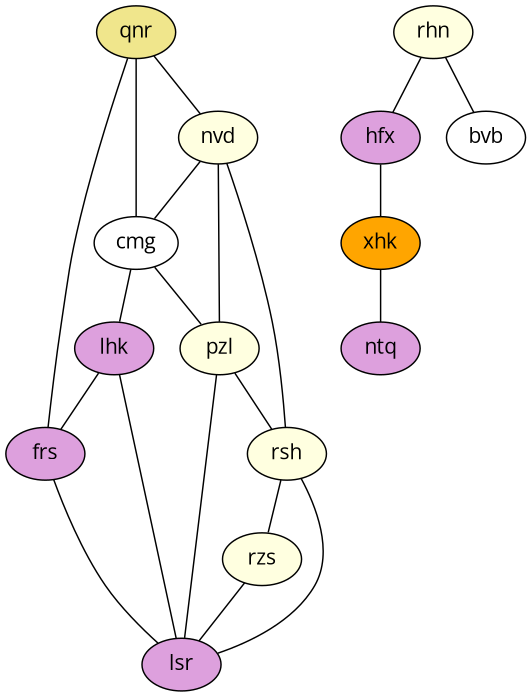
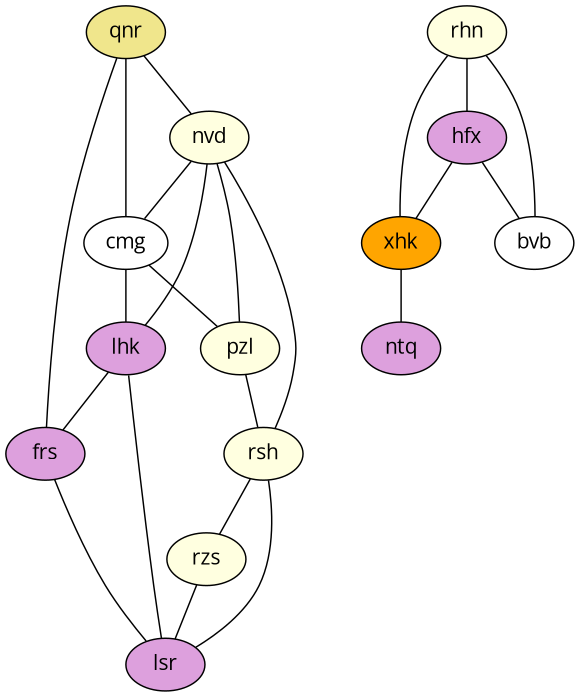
edge "rhn" -- "xhk": added
edge "hfx" -- "bvb": added
edge "nvd" -- "lhk": added
edge "pzl" -- "lsr": removed
